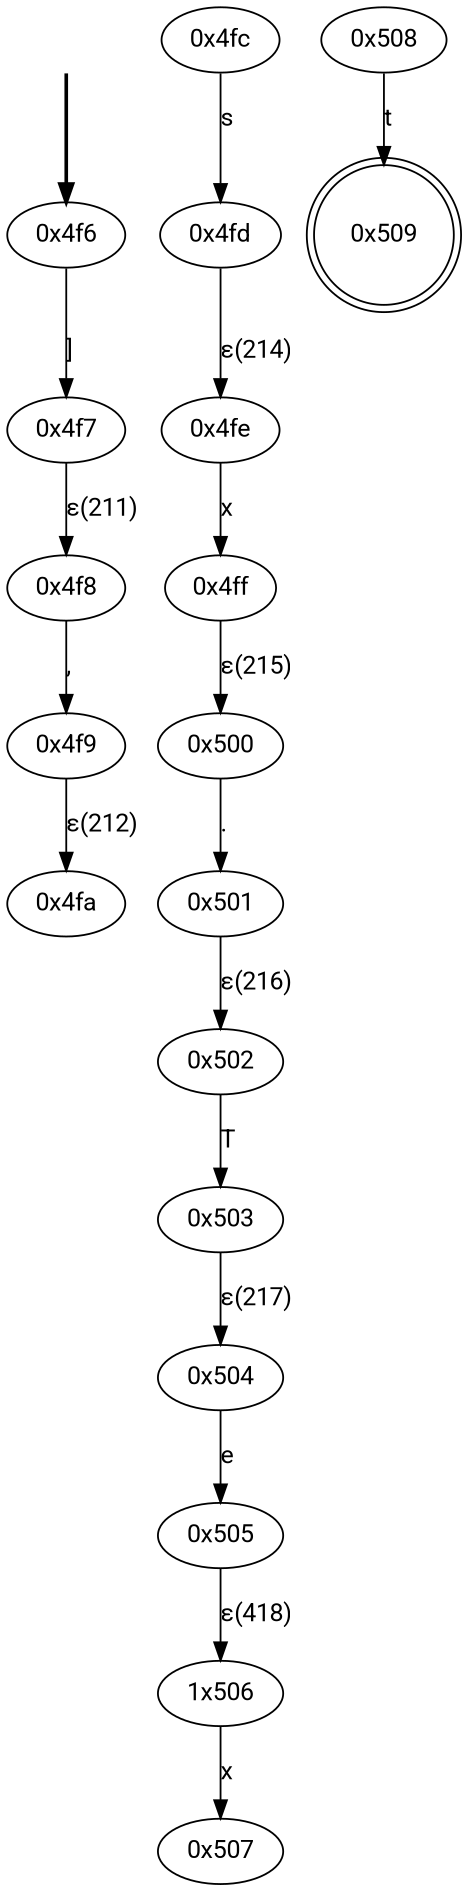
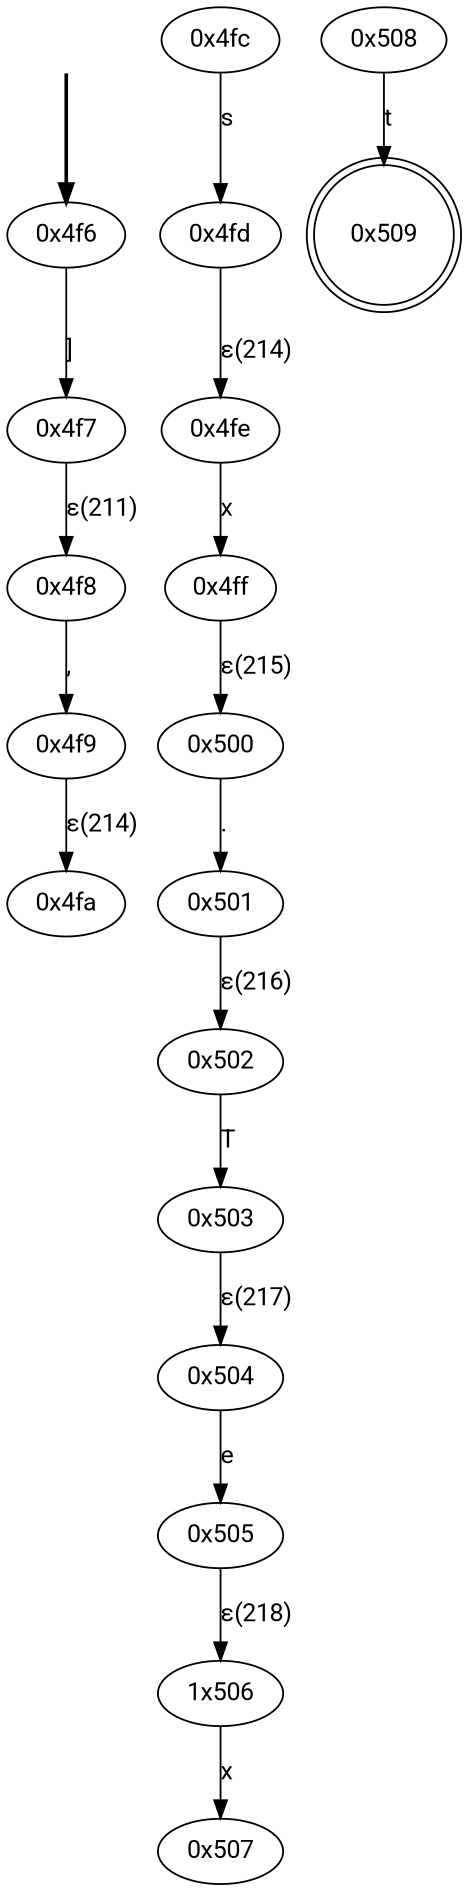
edge "0x4f9" -> "0x4fa": label "ε(212)" -> "ε(214)"
edge "0x505" -> "1x506": label "ε(418)" -> "ε(218)"
